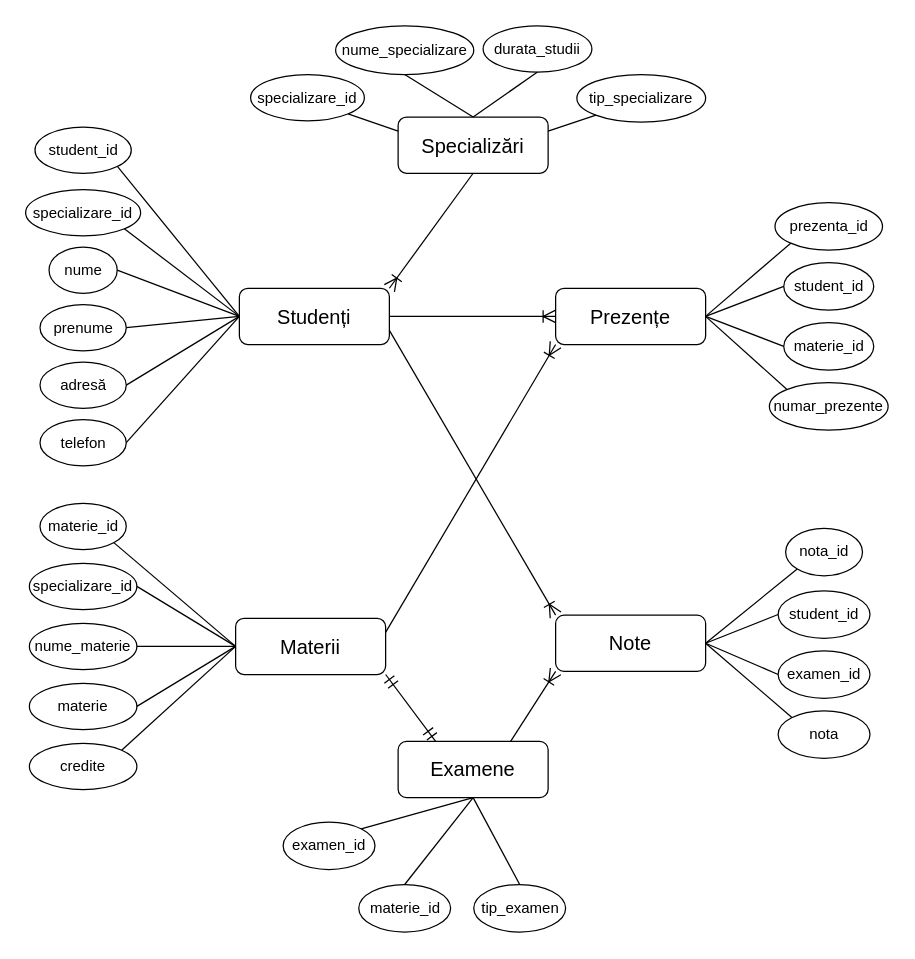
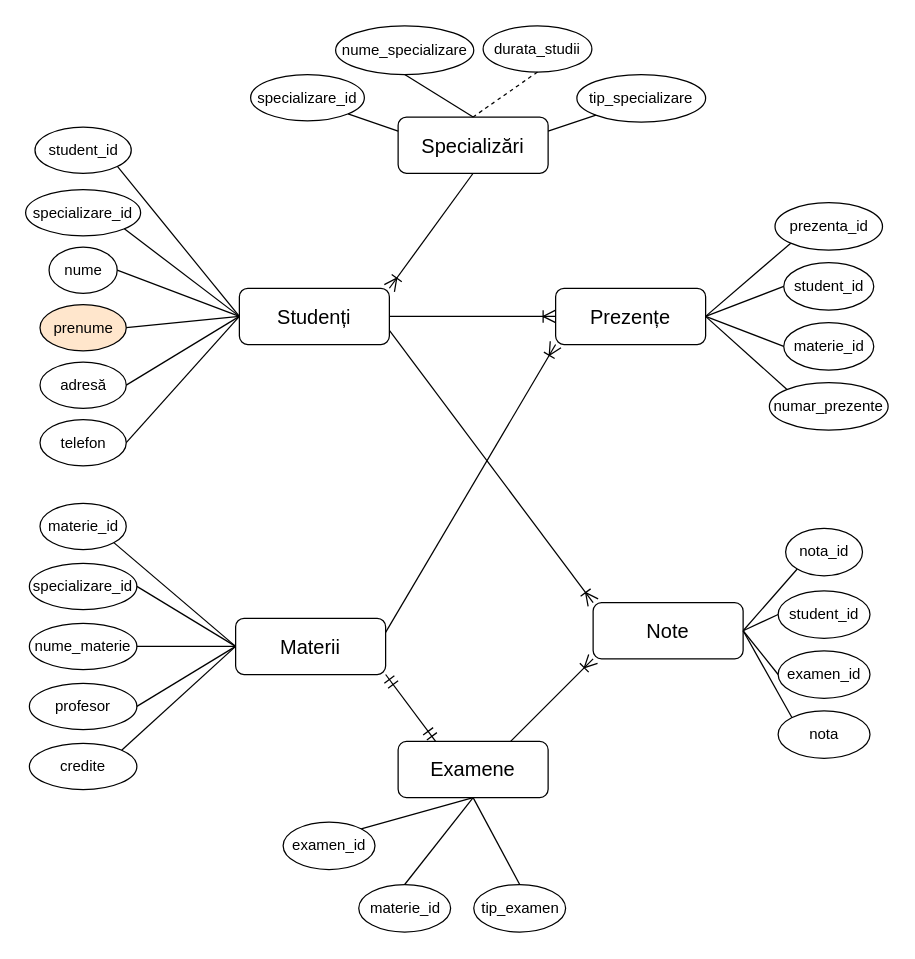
edge "durata_studii" -- "Specializări": style solid -> dashed
node "prenume": fillcolor #ffffff -> #ffe6cc
node "Note": moved (631, 643) -> (668, 631)
node "materie": label "materie" -> "profesor"
